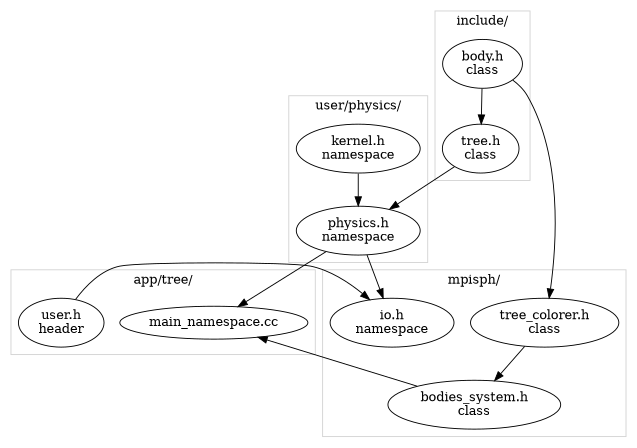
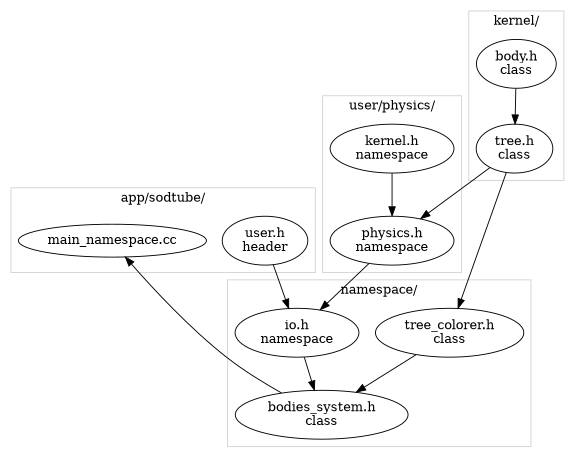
cluster "include/": label "include/" -> "kernel/"
edge "body.h class" -> "tree_colorer.h class": now "tree.h class" -> "tree_colorer.h class"
edge "physics.h namespace" -> "main_namespace.cc": removed
cluster "app/tree/": label "app/tree/" -> "app/sodtube/"
cluster "mpisph/": label "mpisph/" -> "namespace/"
edge "io.h namespace" -> "bodies_system.h class": added
